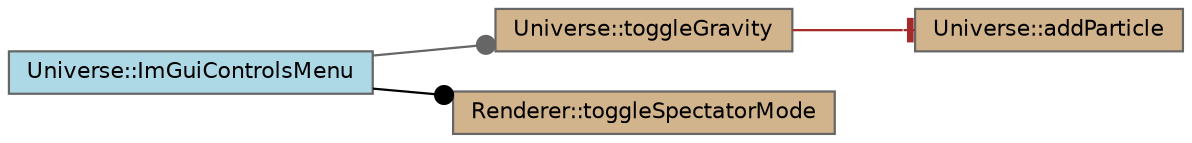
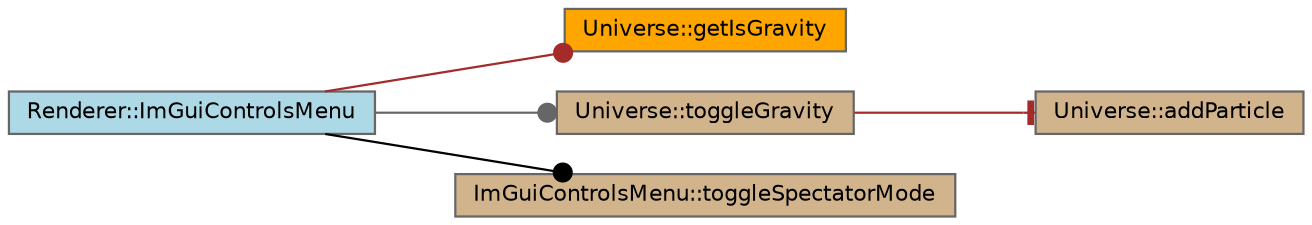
node "Universe::getIsGravity": added
node "Universe::ImGuiControlsMenu": label "Universe::ImGuiControlsMenu" -> "Renderer::ImGuiControlsMenu"
node "Renderer::toggleSpectatorMode": label "Renderer::toggleSpectatorMode" -> "ImGuiControlsMenu::toggleSpectatorMode"
